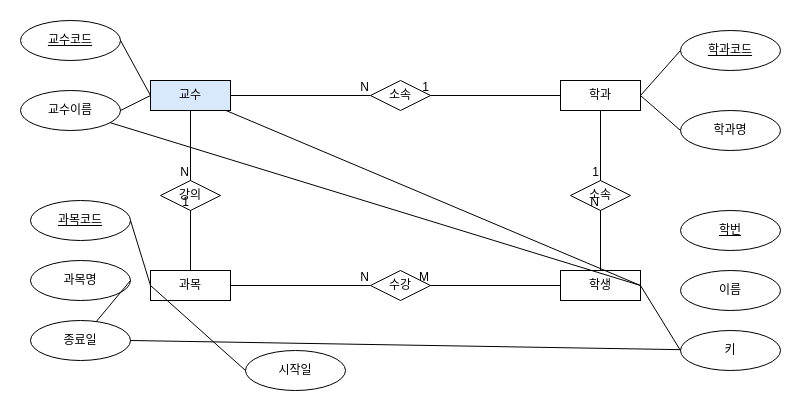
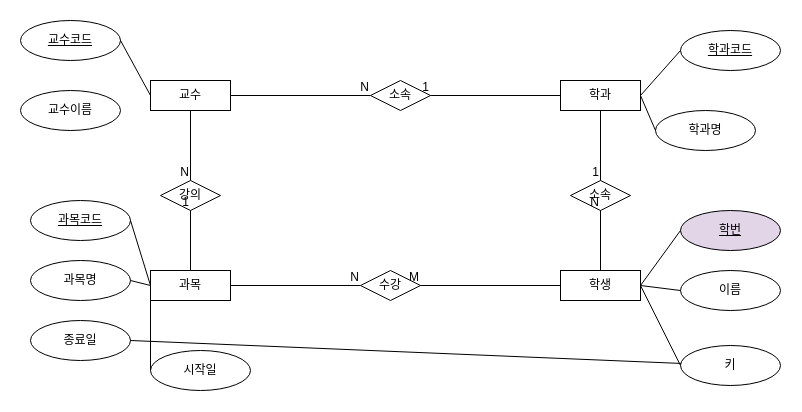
node "교수": fillcolor #dae8fc -> #ffffff
edge "교수" -- "교수이름": removed
node "학과명": moved (731, 131) -> (706, 131)
edge "교수" -- "학생": now "학번" -- "학생"
edge "교수이름" -- "학생": now "이름" -- "학생"
node "학번": fillcolor #ffffff -> #e1d5e7
node "수강": moved (401, 286) -> (391, 286)
edge "과목명" -- "종료일": now "과목명" -- "과목"
node "키": moved (731, 351) -> (731, 366)
node "시작일": moved (296, 371) -> (201, 371)
